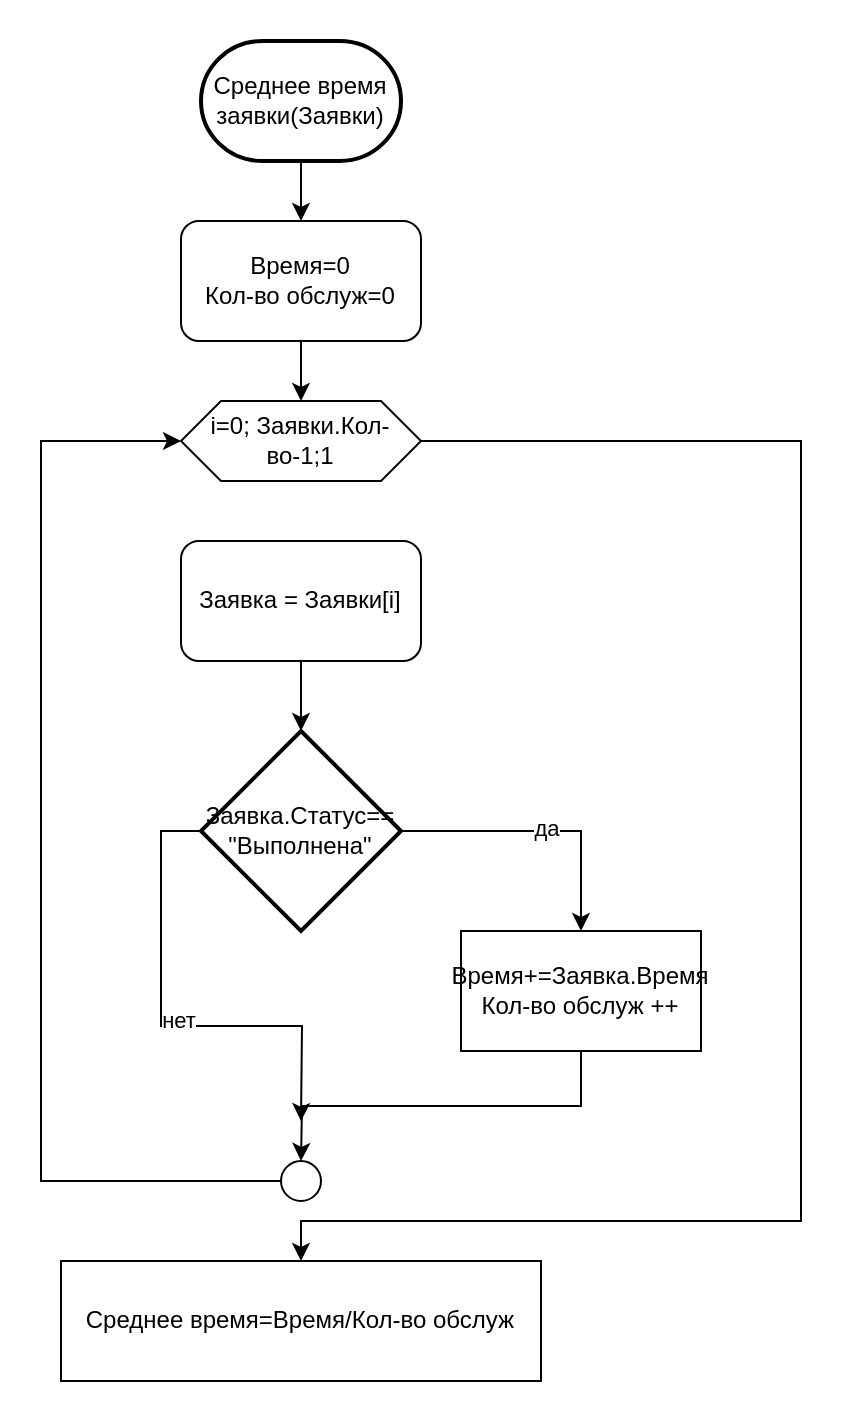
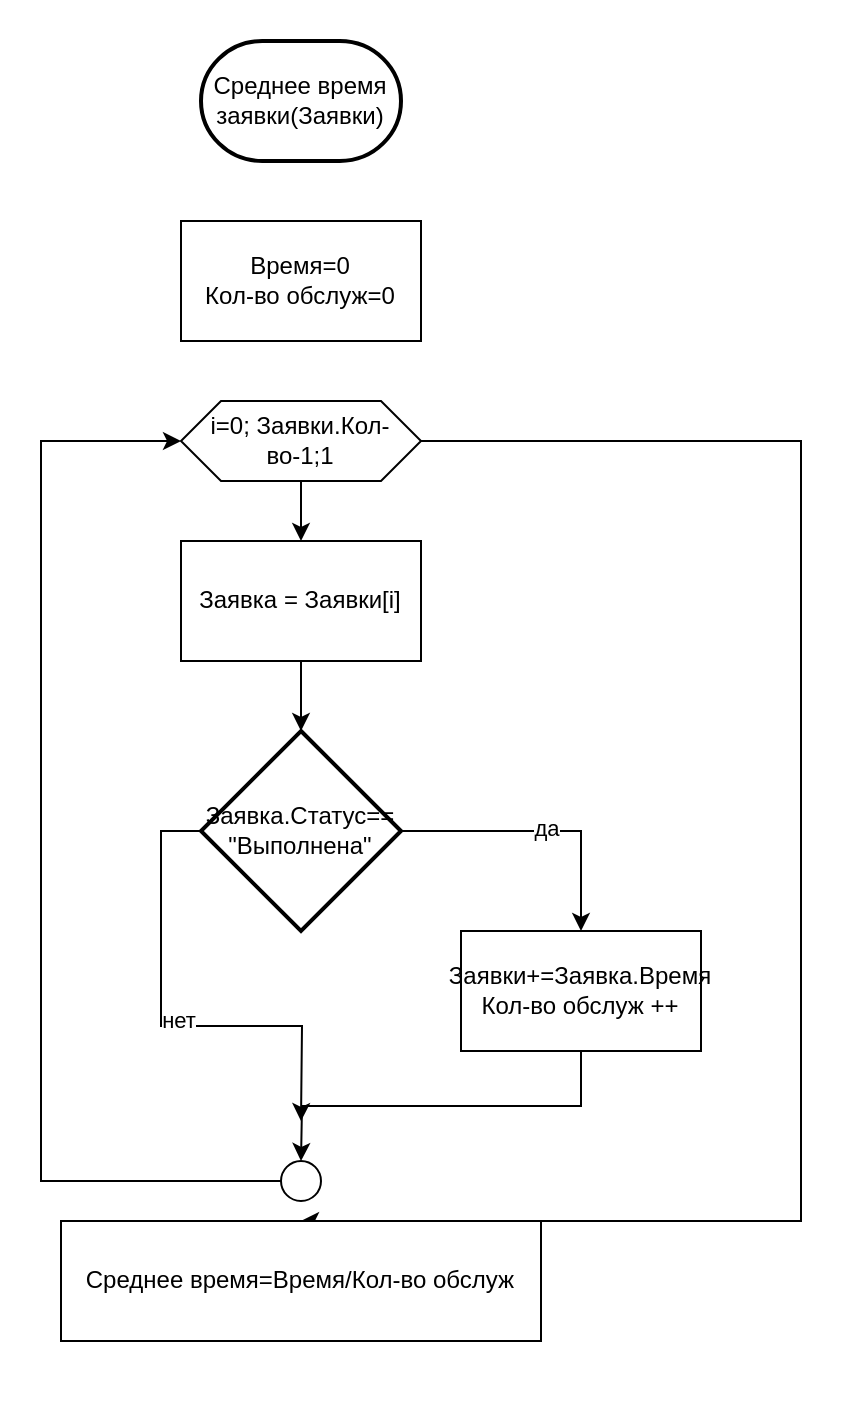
edge "Среднее время заявки(Заявки)" -> "Время=0 Кол-во обслуж=0": removed
node "Время=0 Кол-во обслуж=0": shape rounded rectangle -> rectangle
edge "Время=0 Кол-во обслуж=0" -> "i=0; Заявки.Кол-во-1;1": removed
edge "i=0; Заявки.Кол-во-1;1" -> "Заявка = Заявки[i]": added
node "Заявка = Заявки[i]": shape rounded rectangle -> rectangle
node "Время+=Заявка.Время Кол-во обслуж ++": label "Время+=Заявка.Время Кол-во обслуж ++" -> "Заявки+=Заявка.Время Кол-во обслуж ++"
node "Среднее время=Время/Кол-во обслуж": moved (301, 1321) -> (301, 1281)
